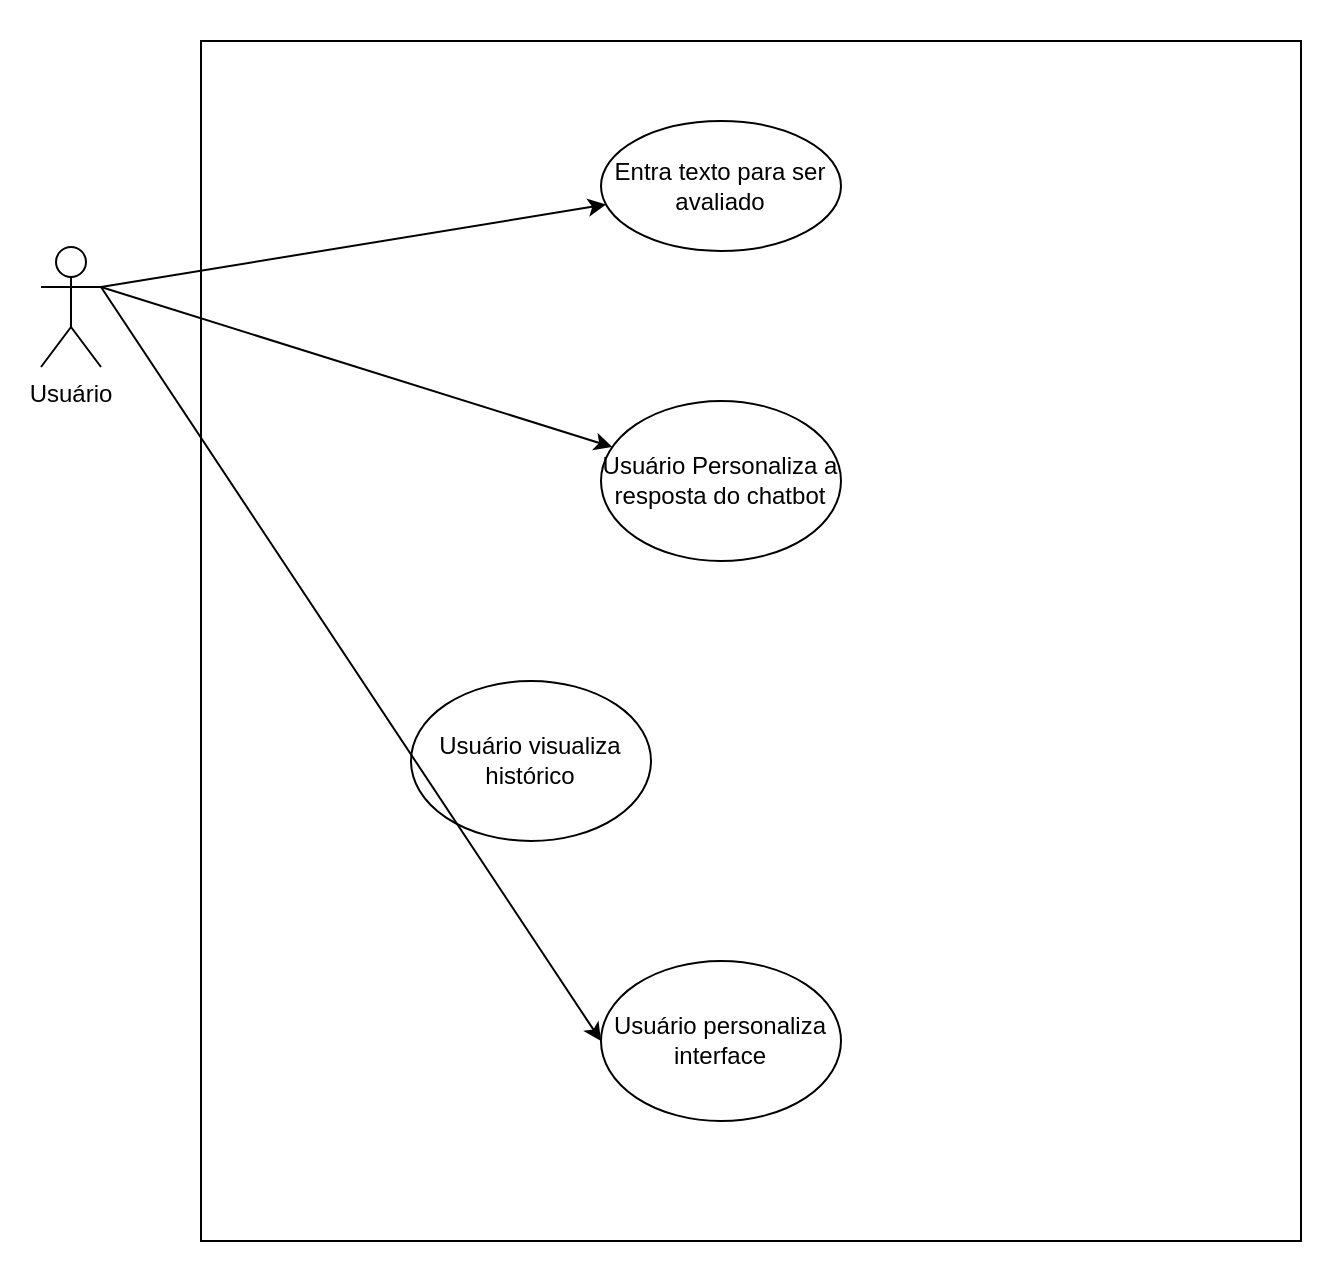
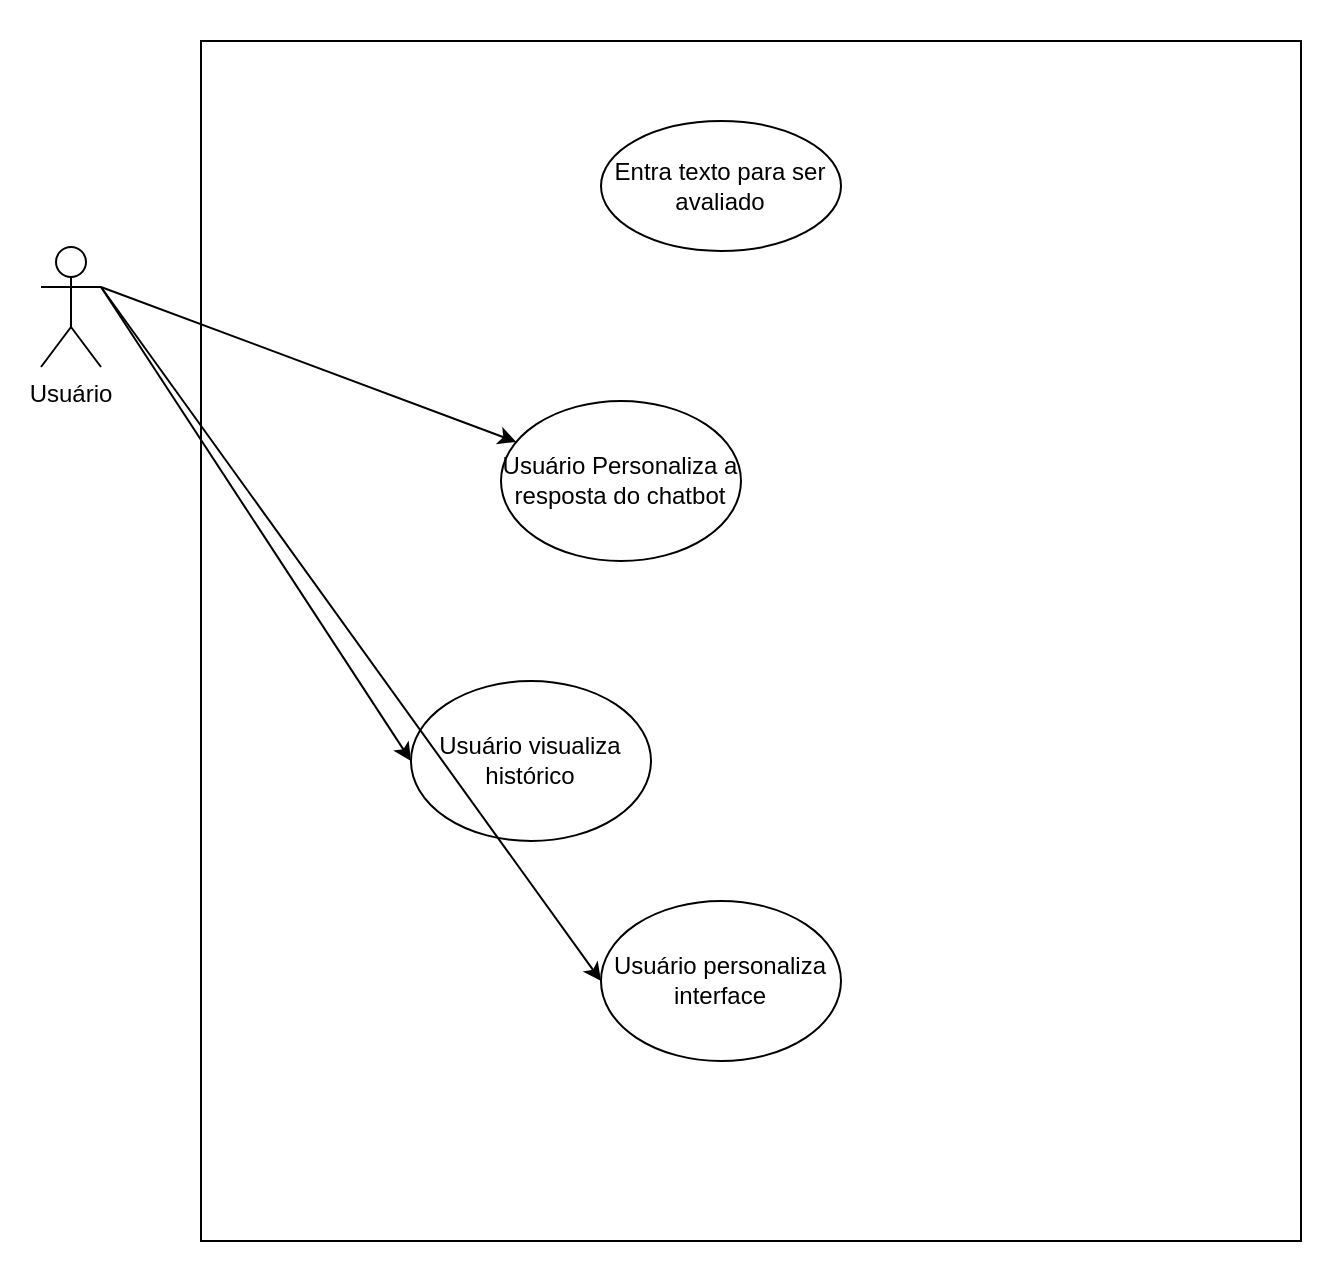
edge "Usuário" -> "Entra texto para ser avaliado": removed
node "Usuário Personaliza a resposta do chatbot": moved (721, 481) -> (621, 481)
edge "Usuário" -> "Usuário visualiza histórico": added
node "Usuário personaliza interface": moved (721, 1041) -> (721, 981)
